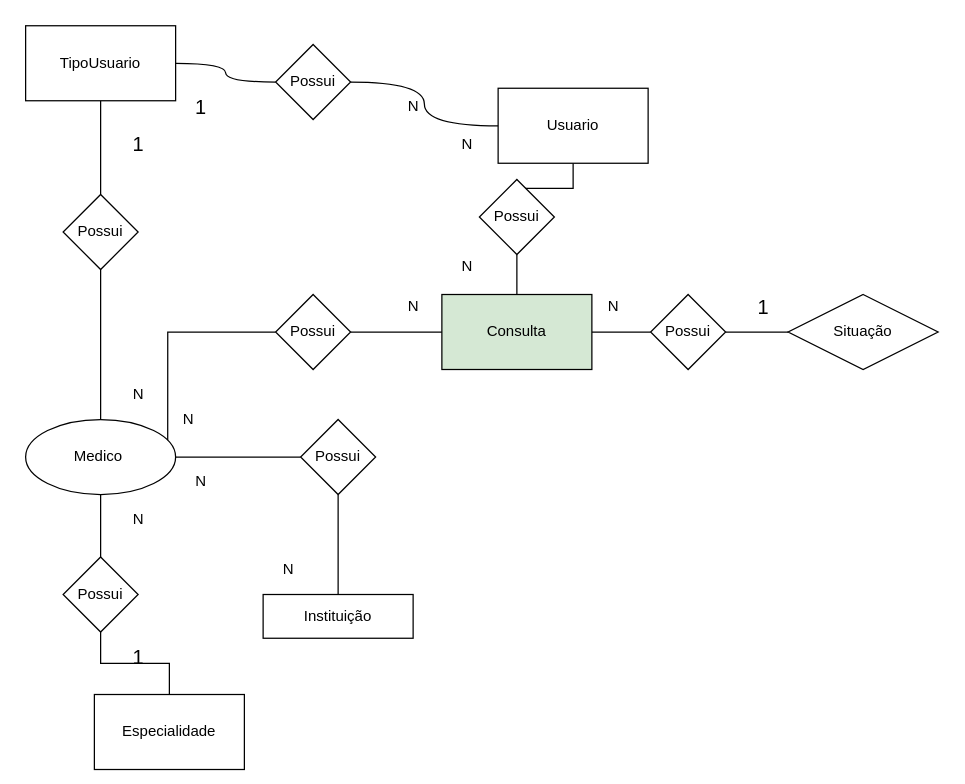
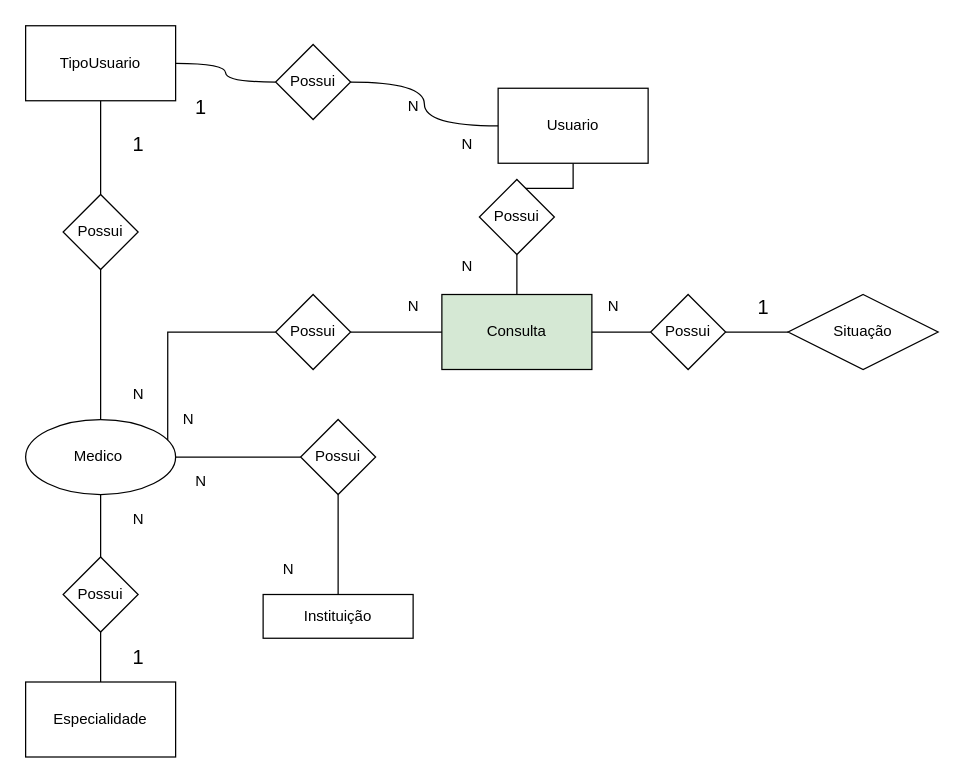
node "Especialidade": moved (169, 732) -> (101, 719)
